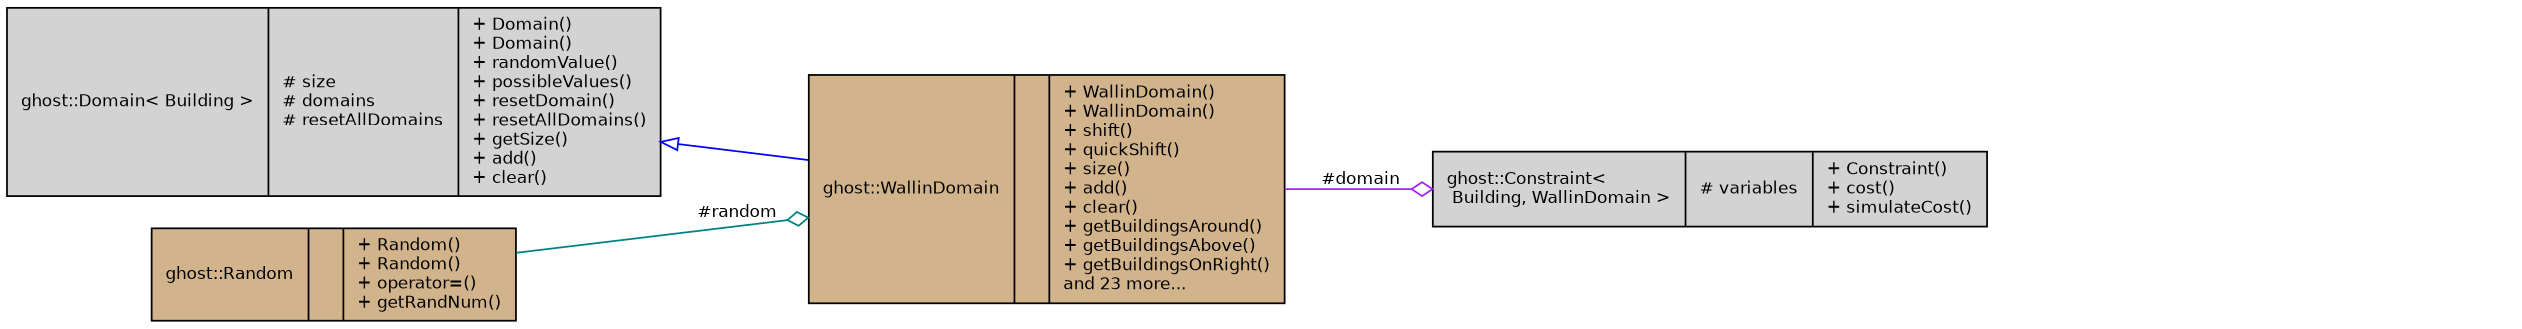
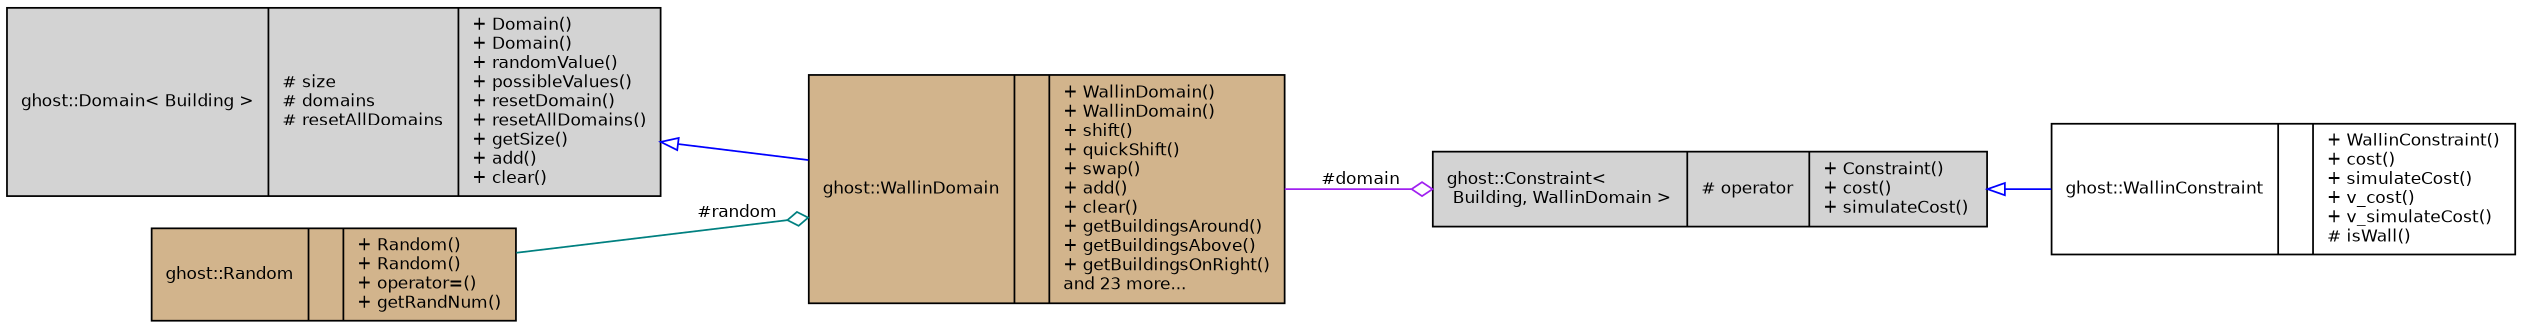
node "ghost::WallinDomain": text "+ size()" -> "+ swap()"
node "ghost::Constraint<": text "# variables" -> "# operator"
node "ghost::WallinConstraint": added
